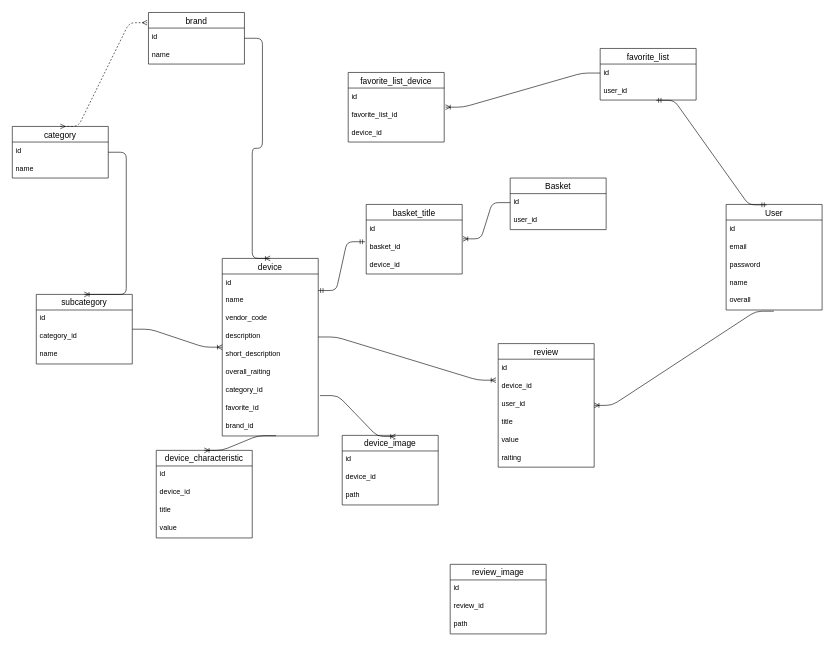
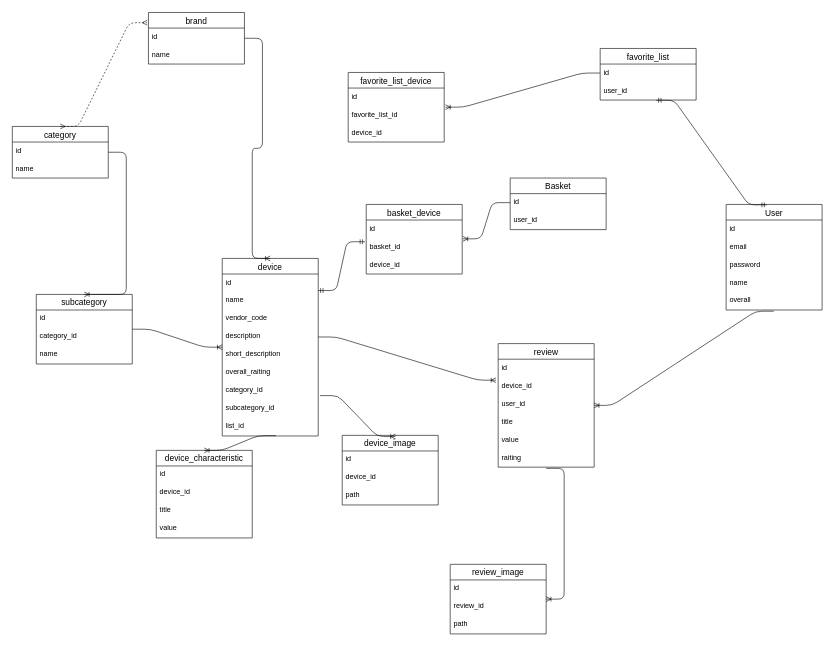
node "basket_title": label "basket_title" -> "basket_device"
node "favorite_id": label "favorite_id" -> "subcategory_id"
node "brand_id": label "brand_id" -> "list_id"
edge "raiting" -> "review_image": added
